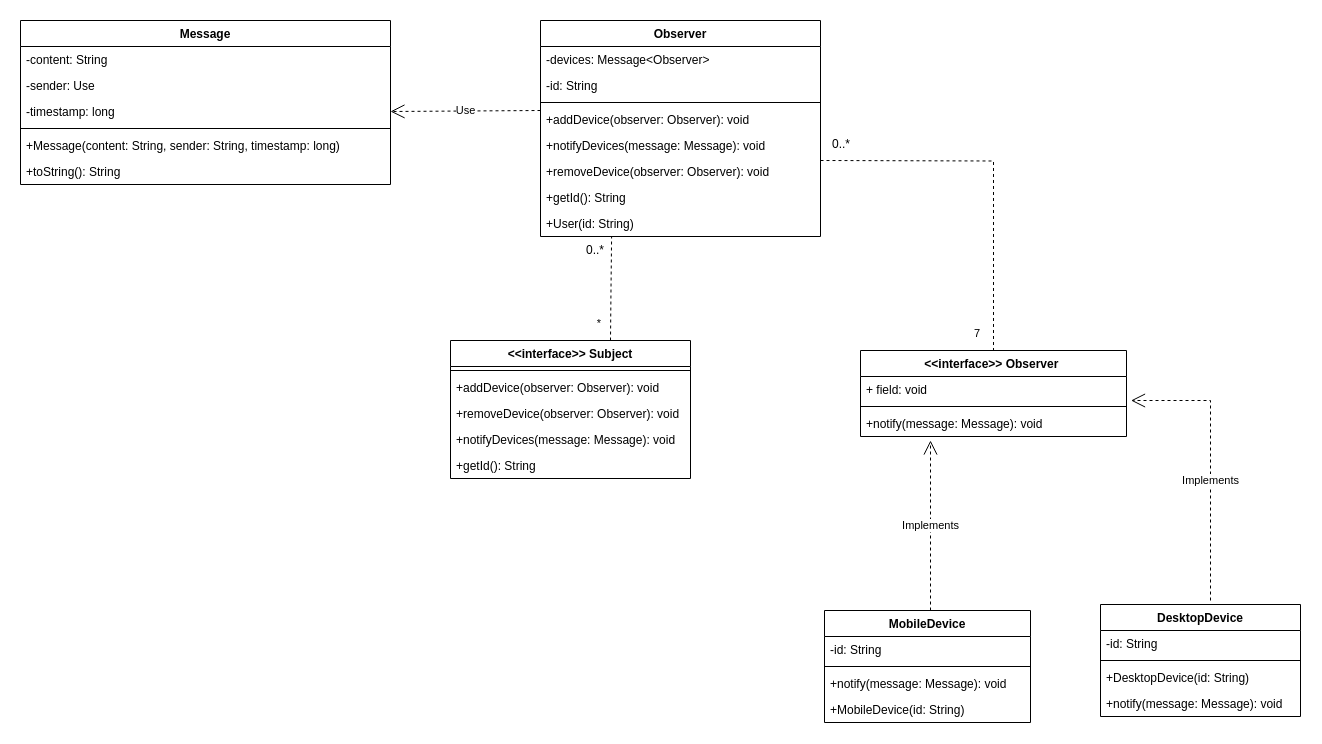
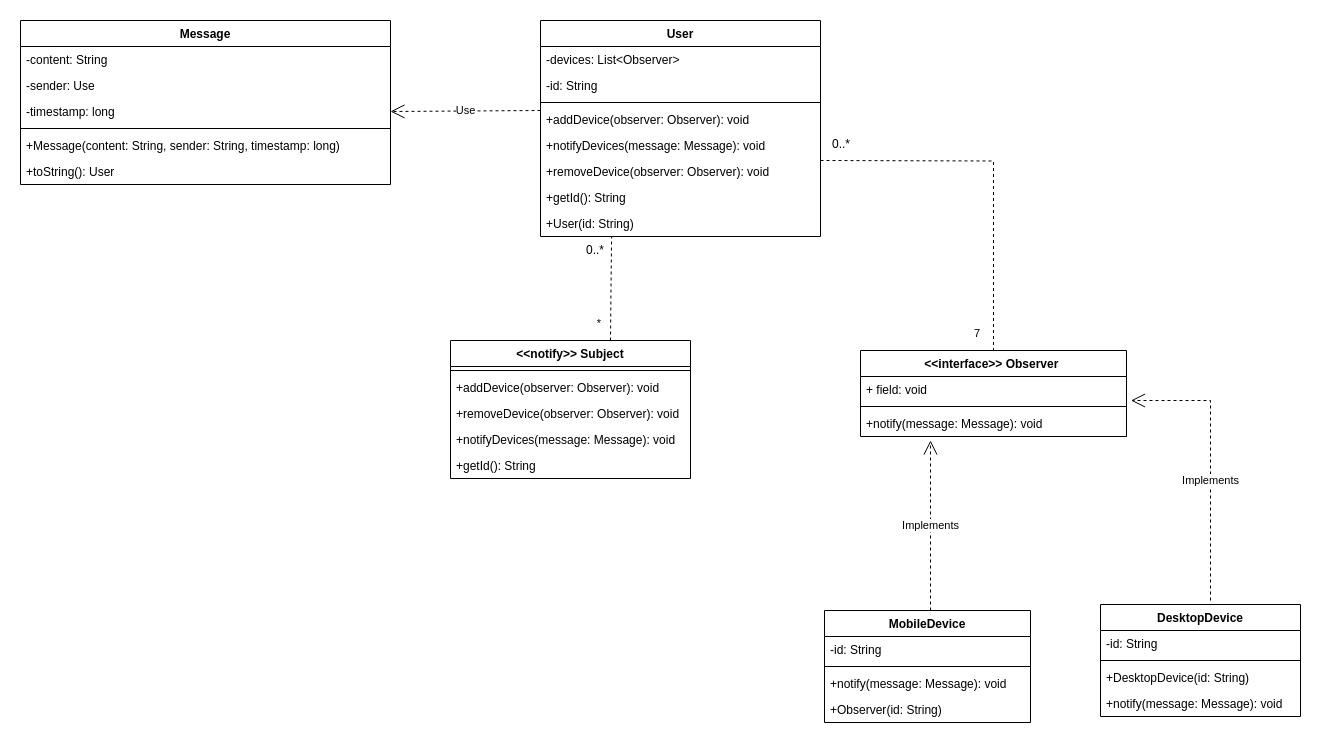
node "Observer": label "Observer" -> "User"
node "-devices: Message<Observer>": label "-devices: Message<Observer>" -> "-devices: List<Observer>"
node "+toString(): String": label "+toString(): String" -> "+toString(): User"
node "<<interface>> Subject": label "<<interface>> Subject" -> "<<notify>> Subject"
node "+MobileDevice(id: String)": label "+MobileDevice(id: String)" -> "+Observer(id: String)"
